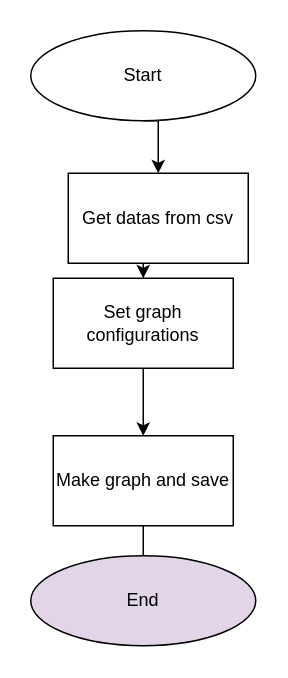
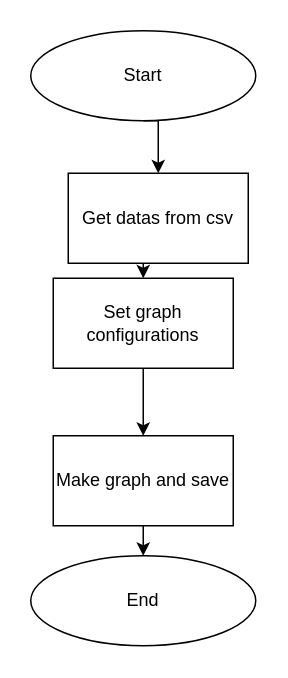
edge "Make graph and save" -- "End": arrowhead none -> classic
node "End": fillcolor #e1d5e7 -> #ffffff
